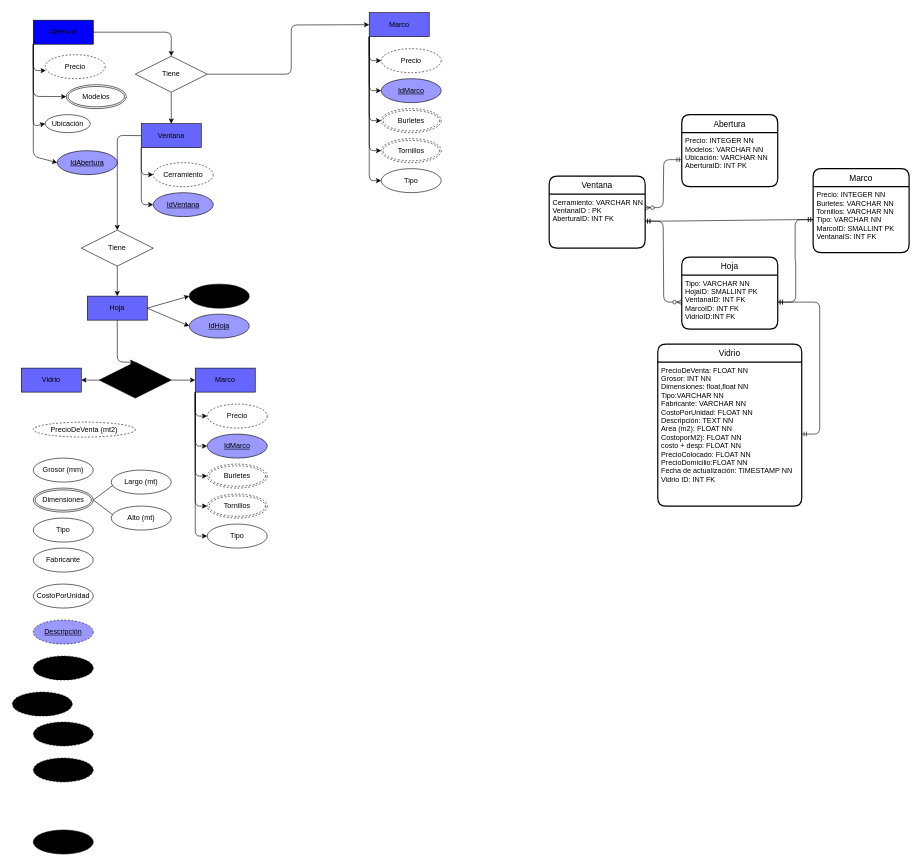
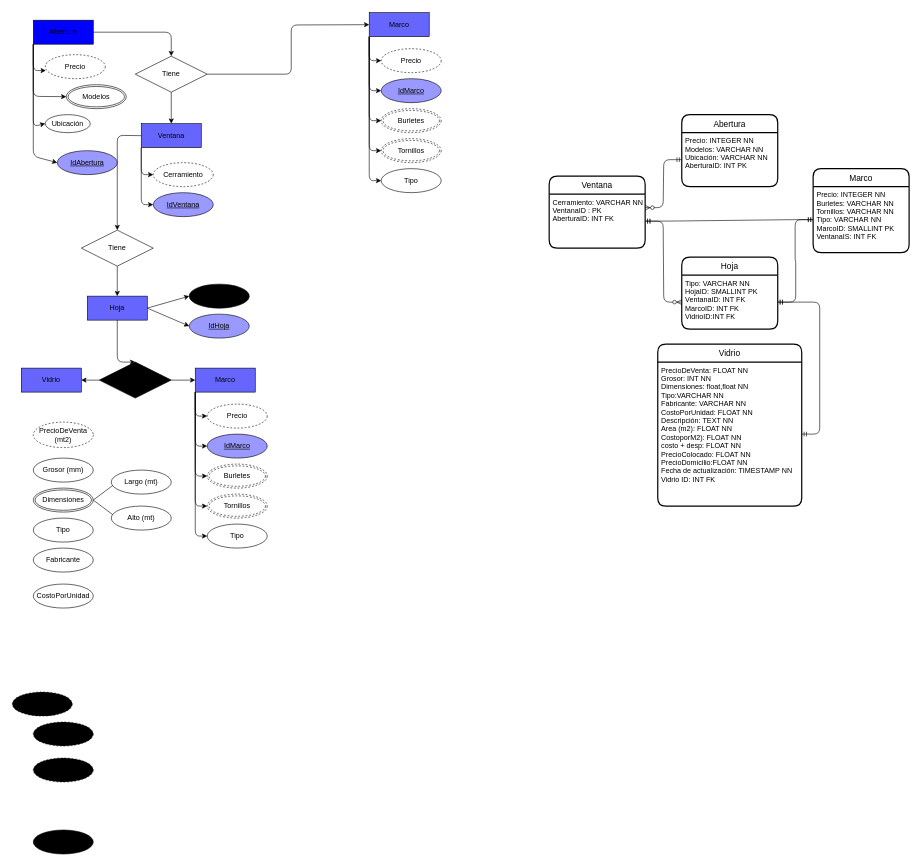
node "PrecioDeVenta (mt2)": size 102x15 -> 60x26
node "Descripción": removed
node "Area (m2)": removed
